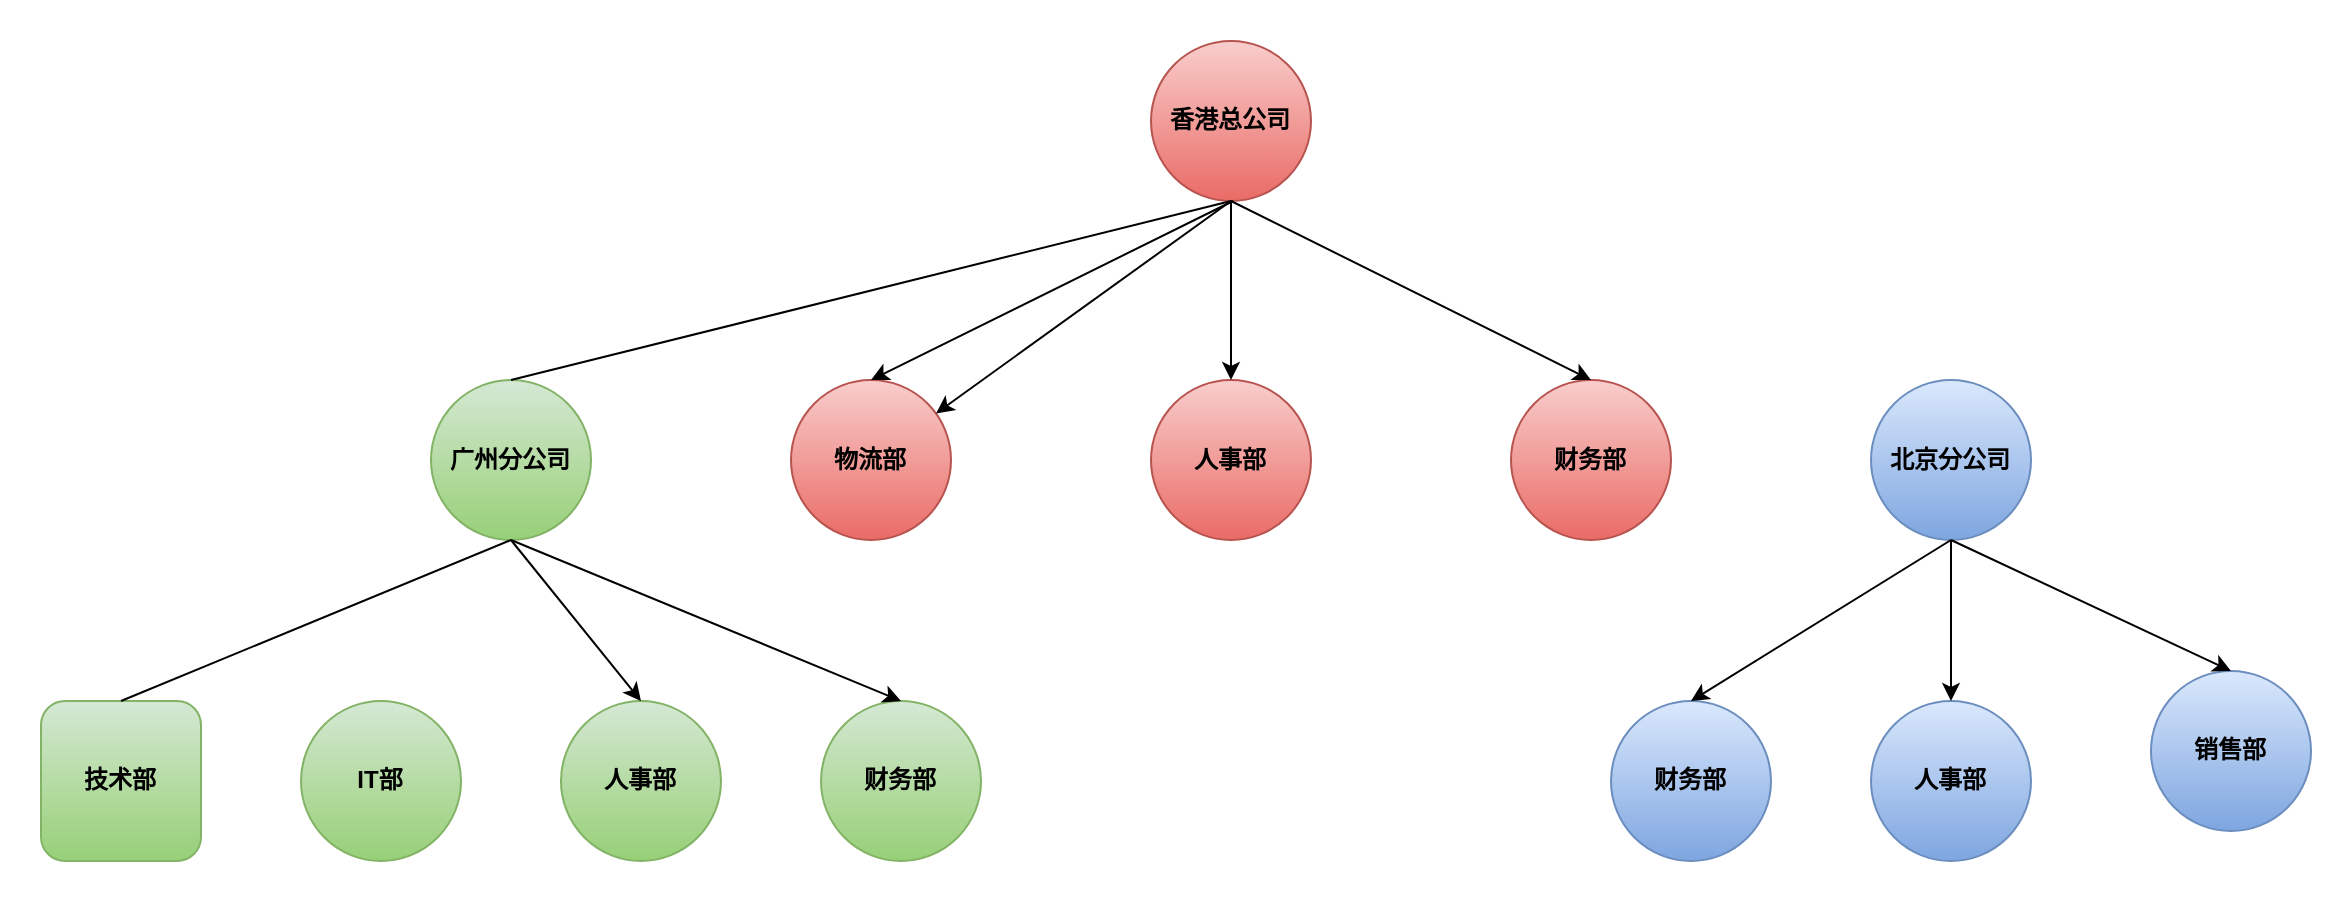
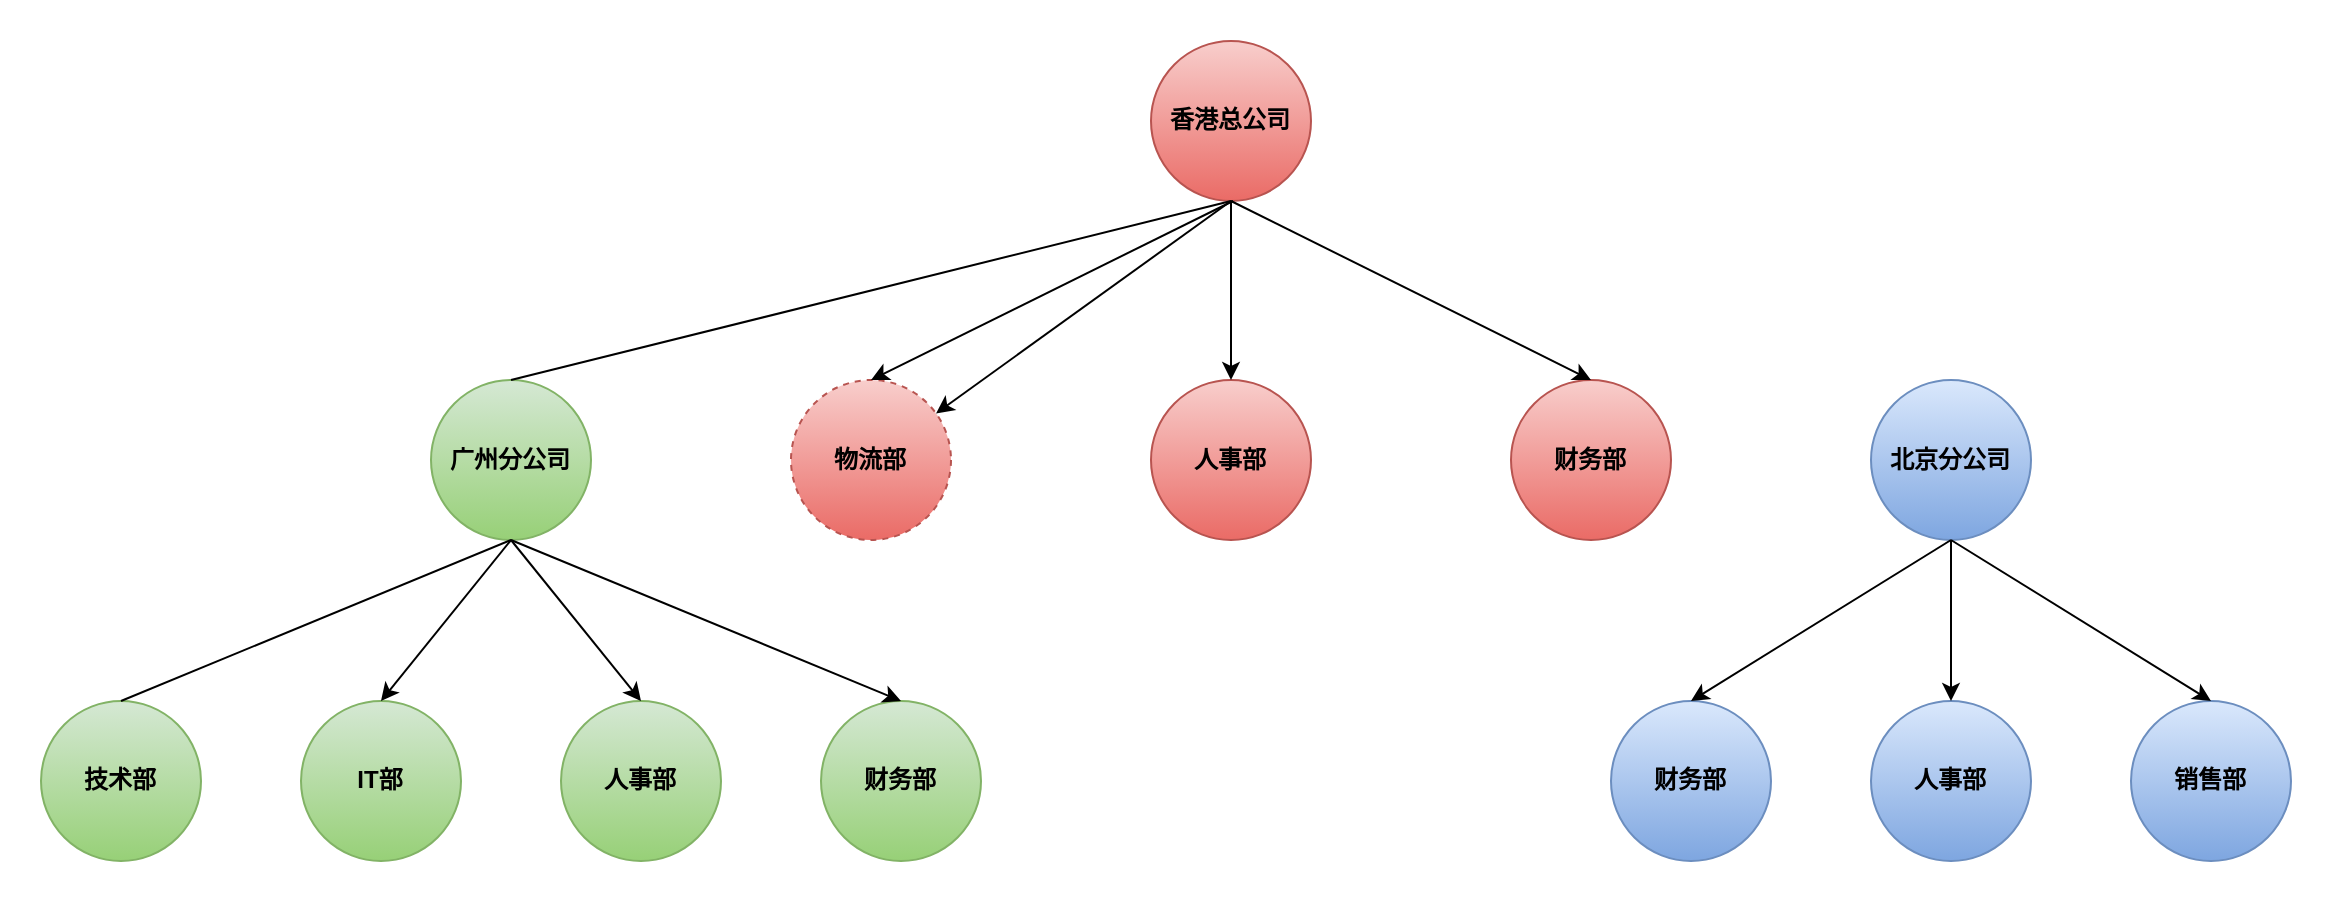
node "物流部": style solid -> dashed
edge "广州分公司" -> "IT部": added
node "销售部": moved (2231, 751) -> (2211, 781)
node "技术部": shape rounded rectangle -> ellipse
